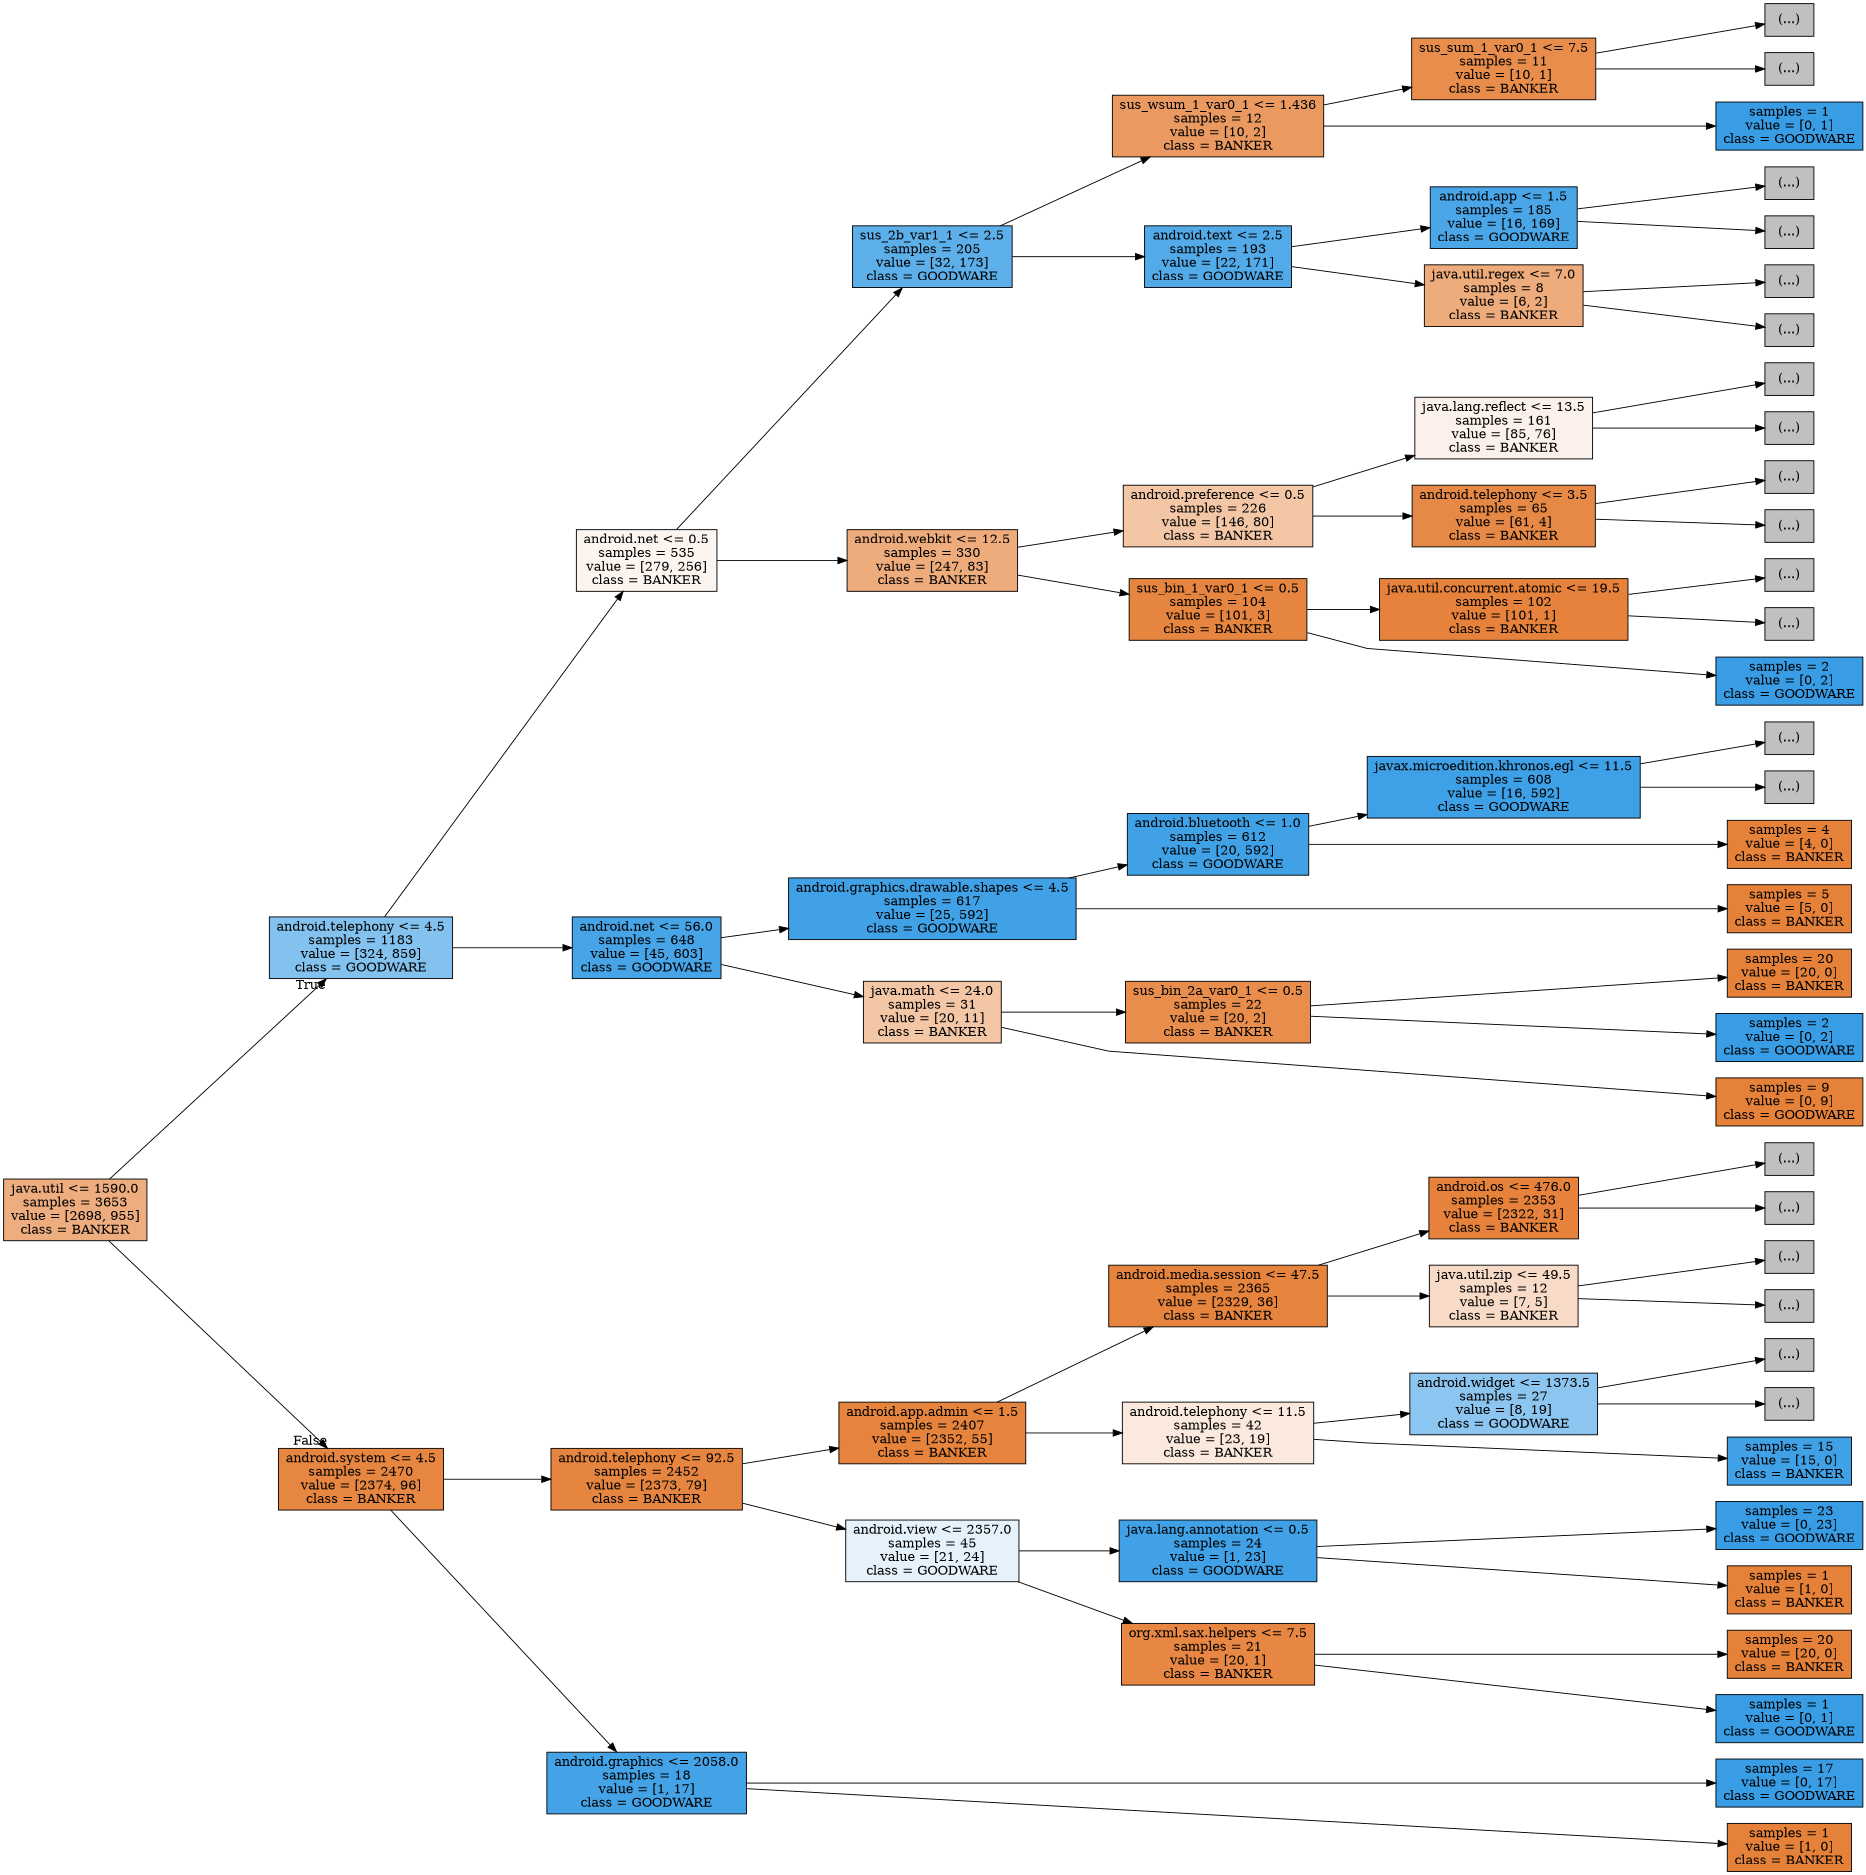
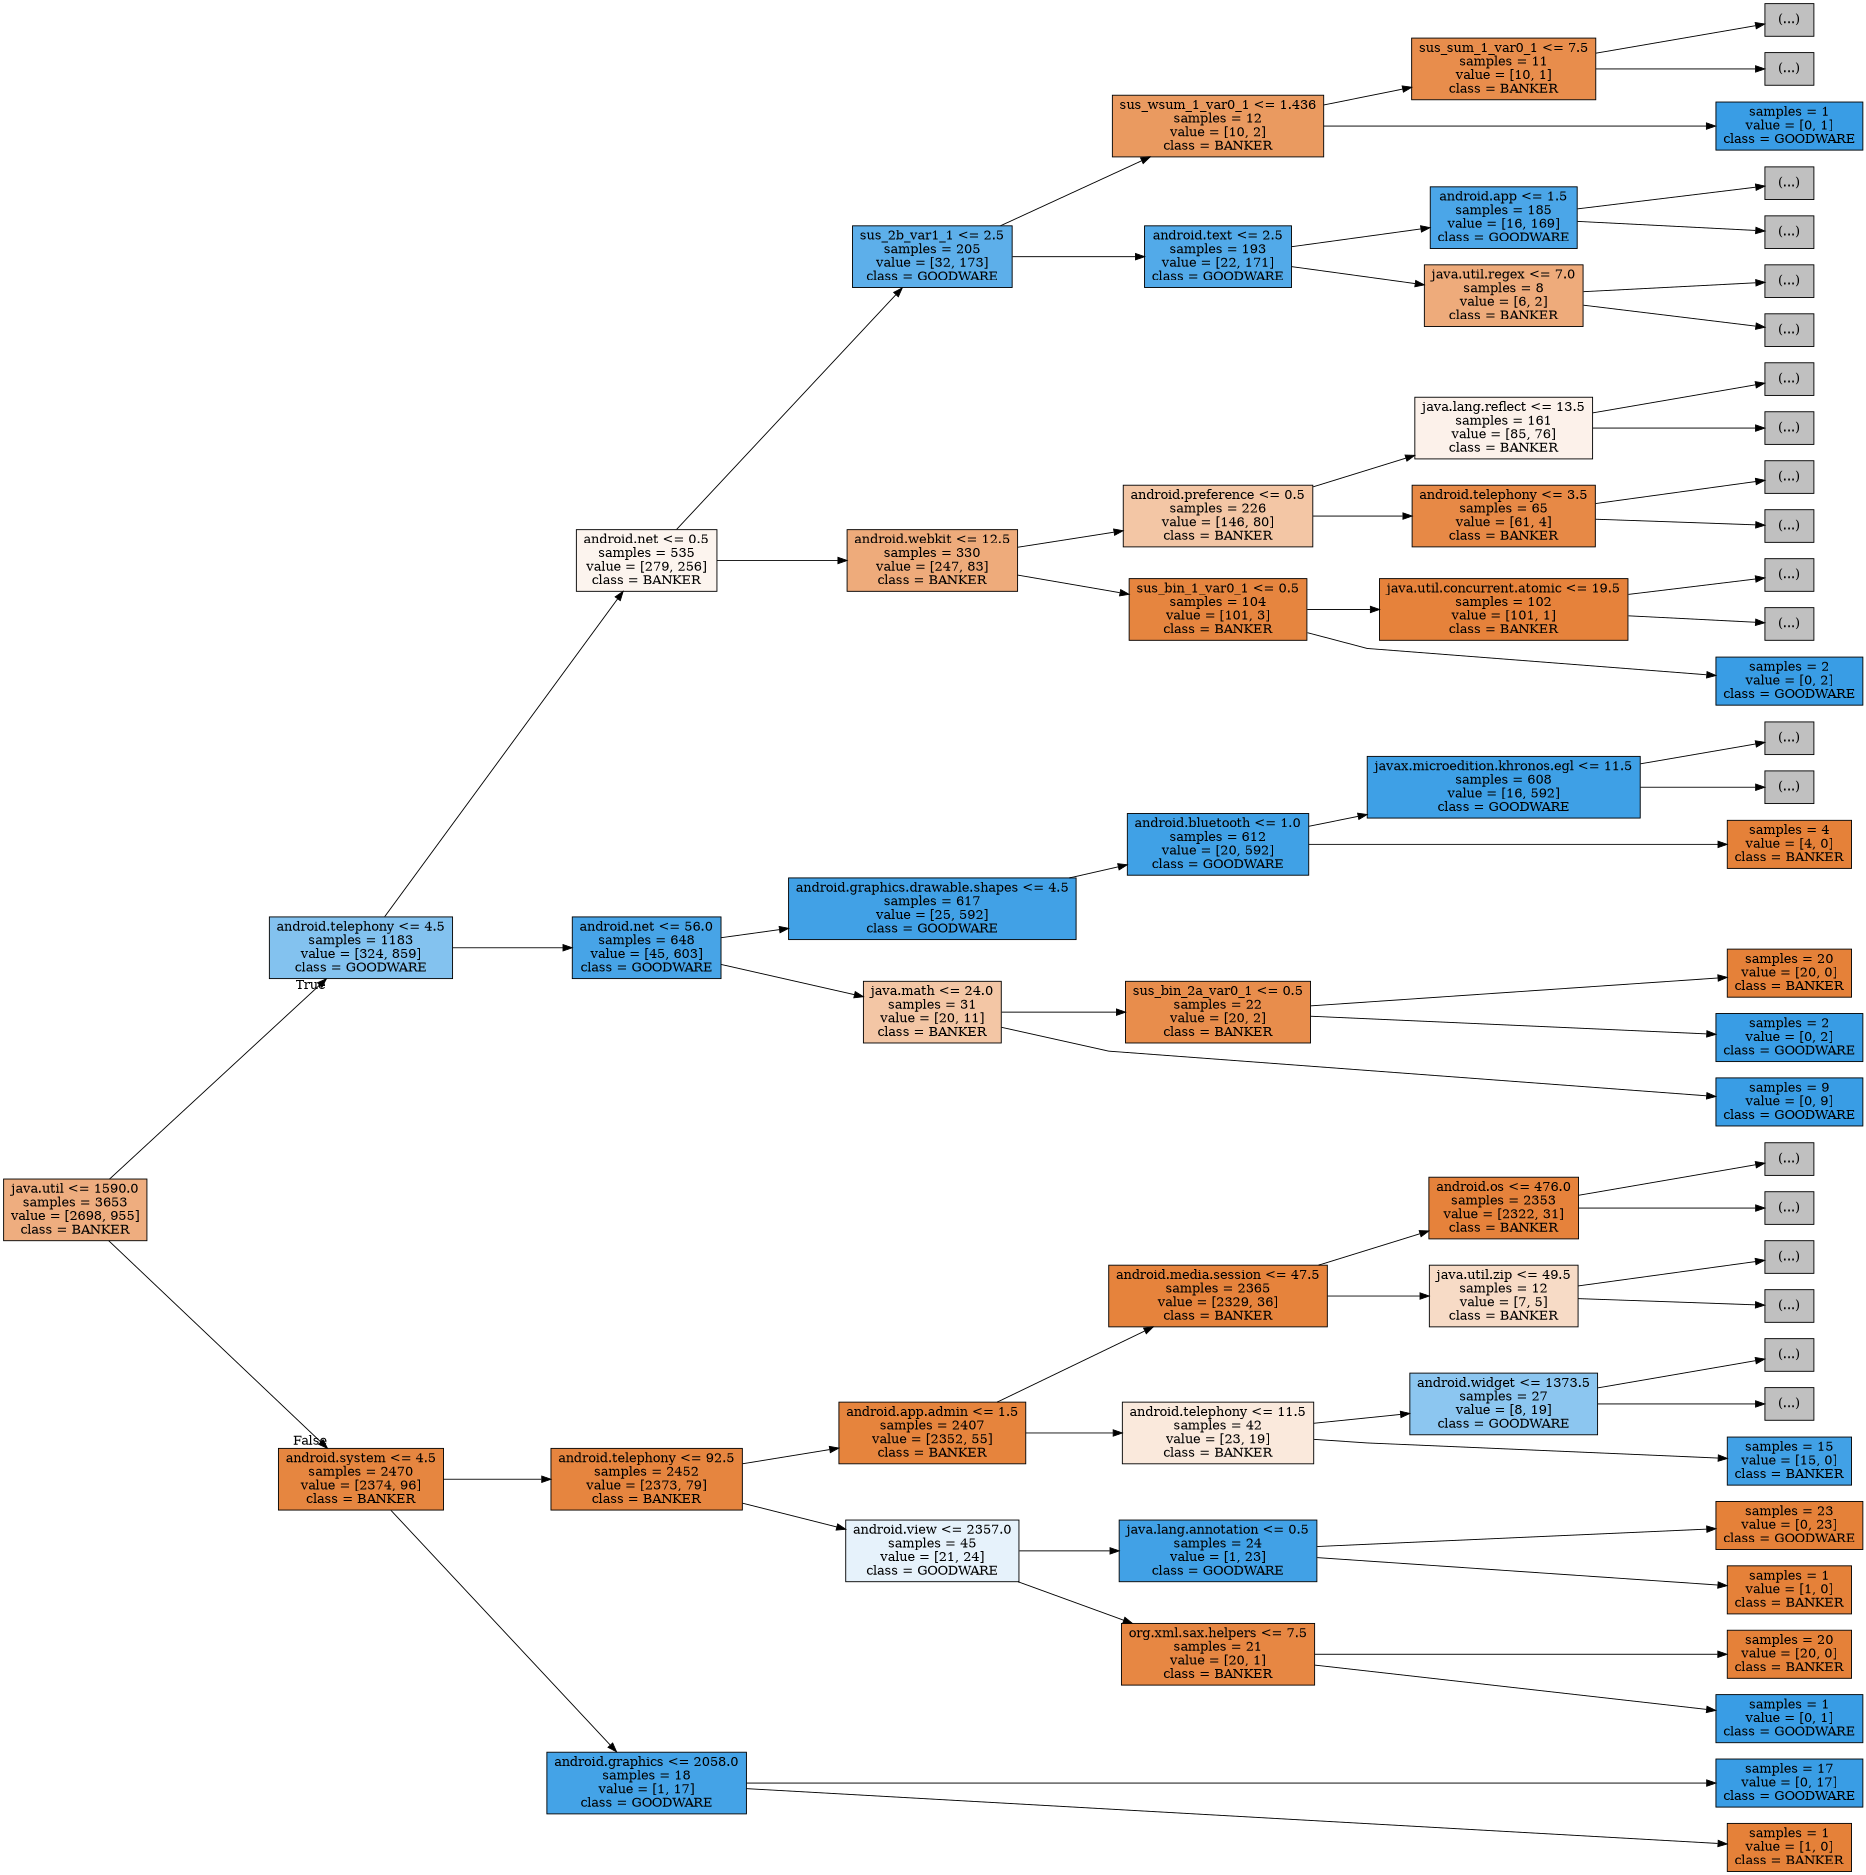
node "samples = 5 value = [5, 0] class = BANKER": removed
node "samples = 9 value = [0, 9] class = GOODWARE": fillcolor #e58139ff -> #399de5ff
node "samples = 23 value = [0, 23] class = GOODWARE": fillcolor #399de5ff -> #e58139ff
